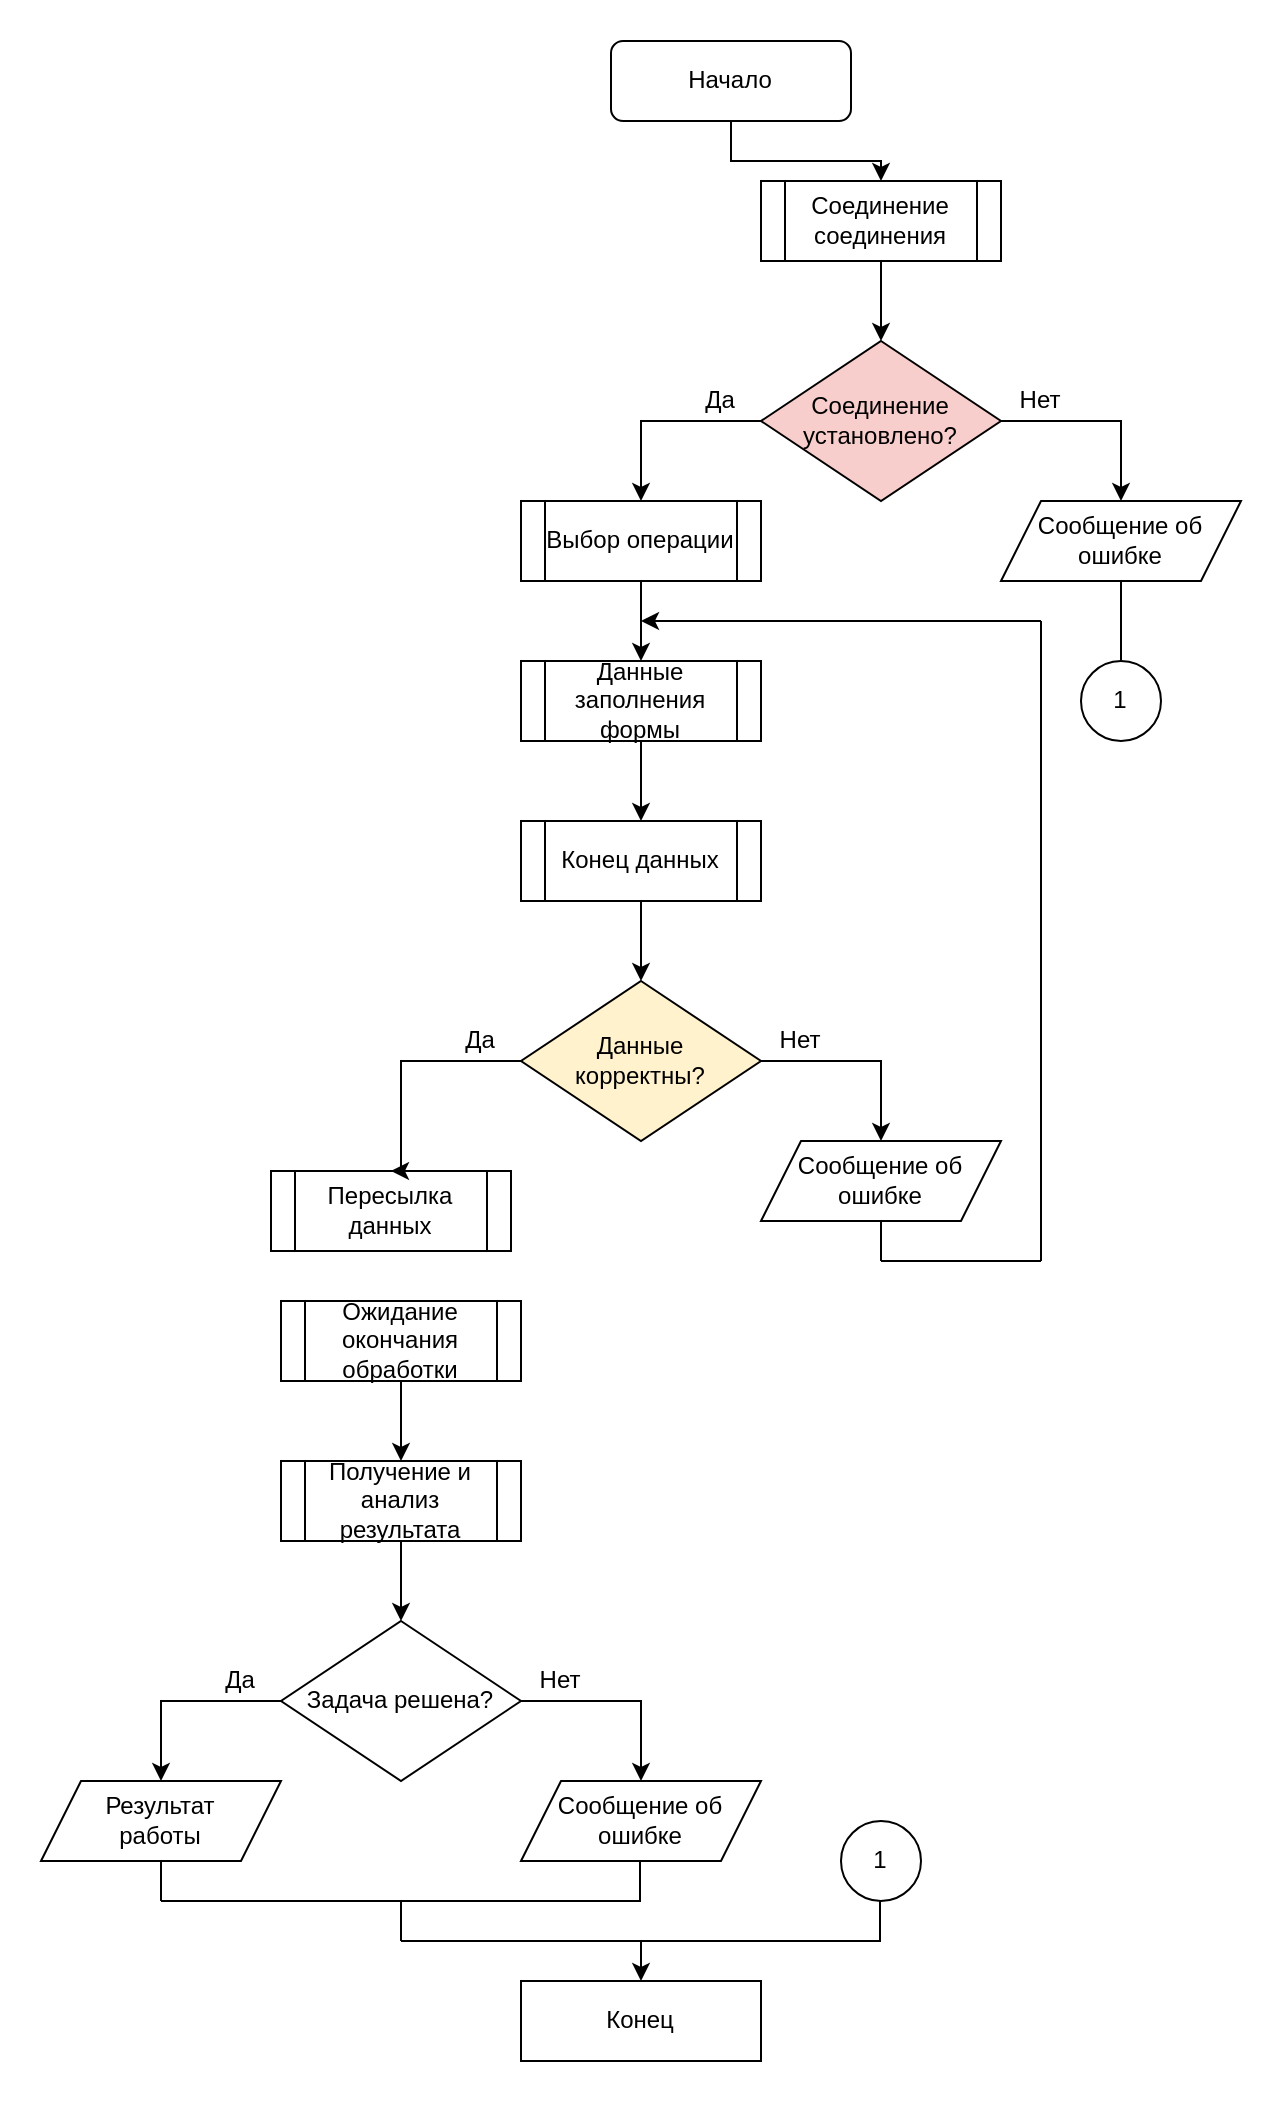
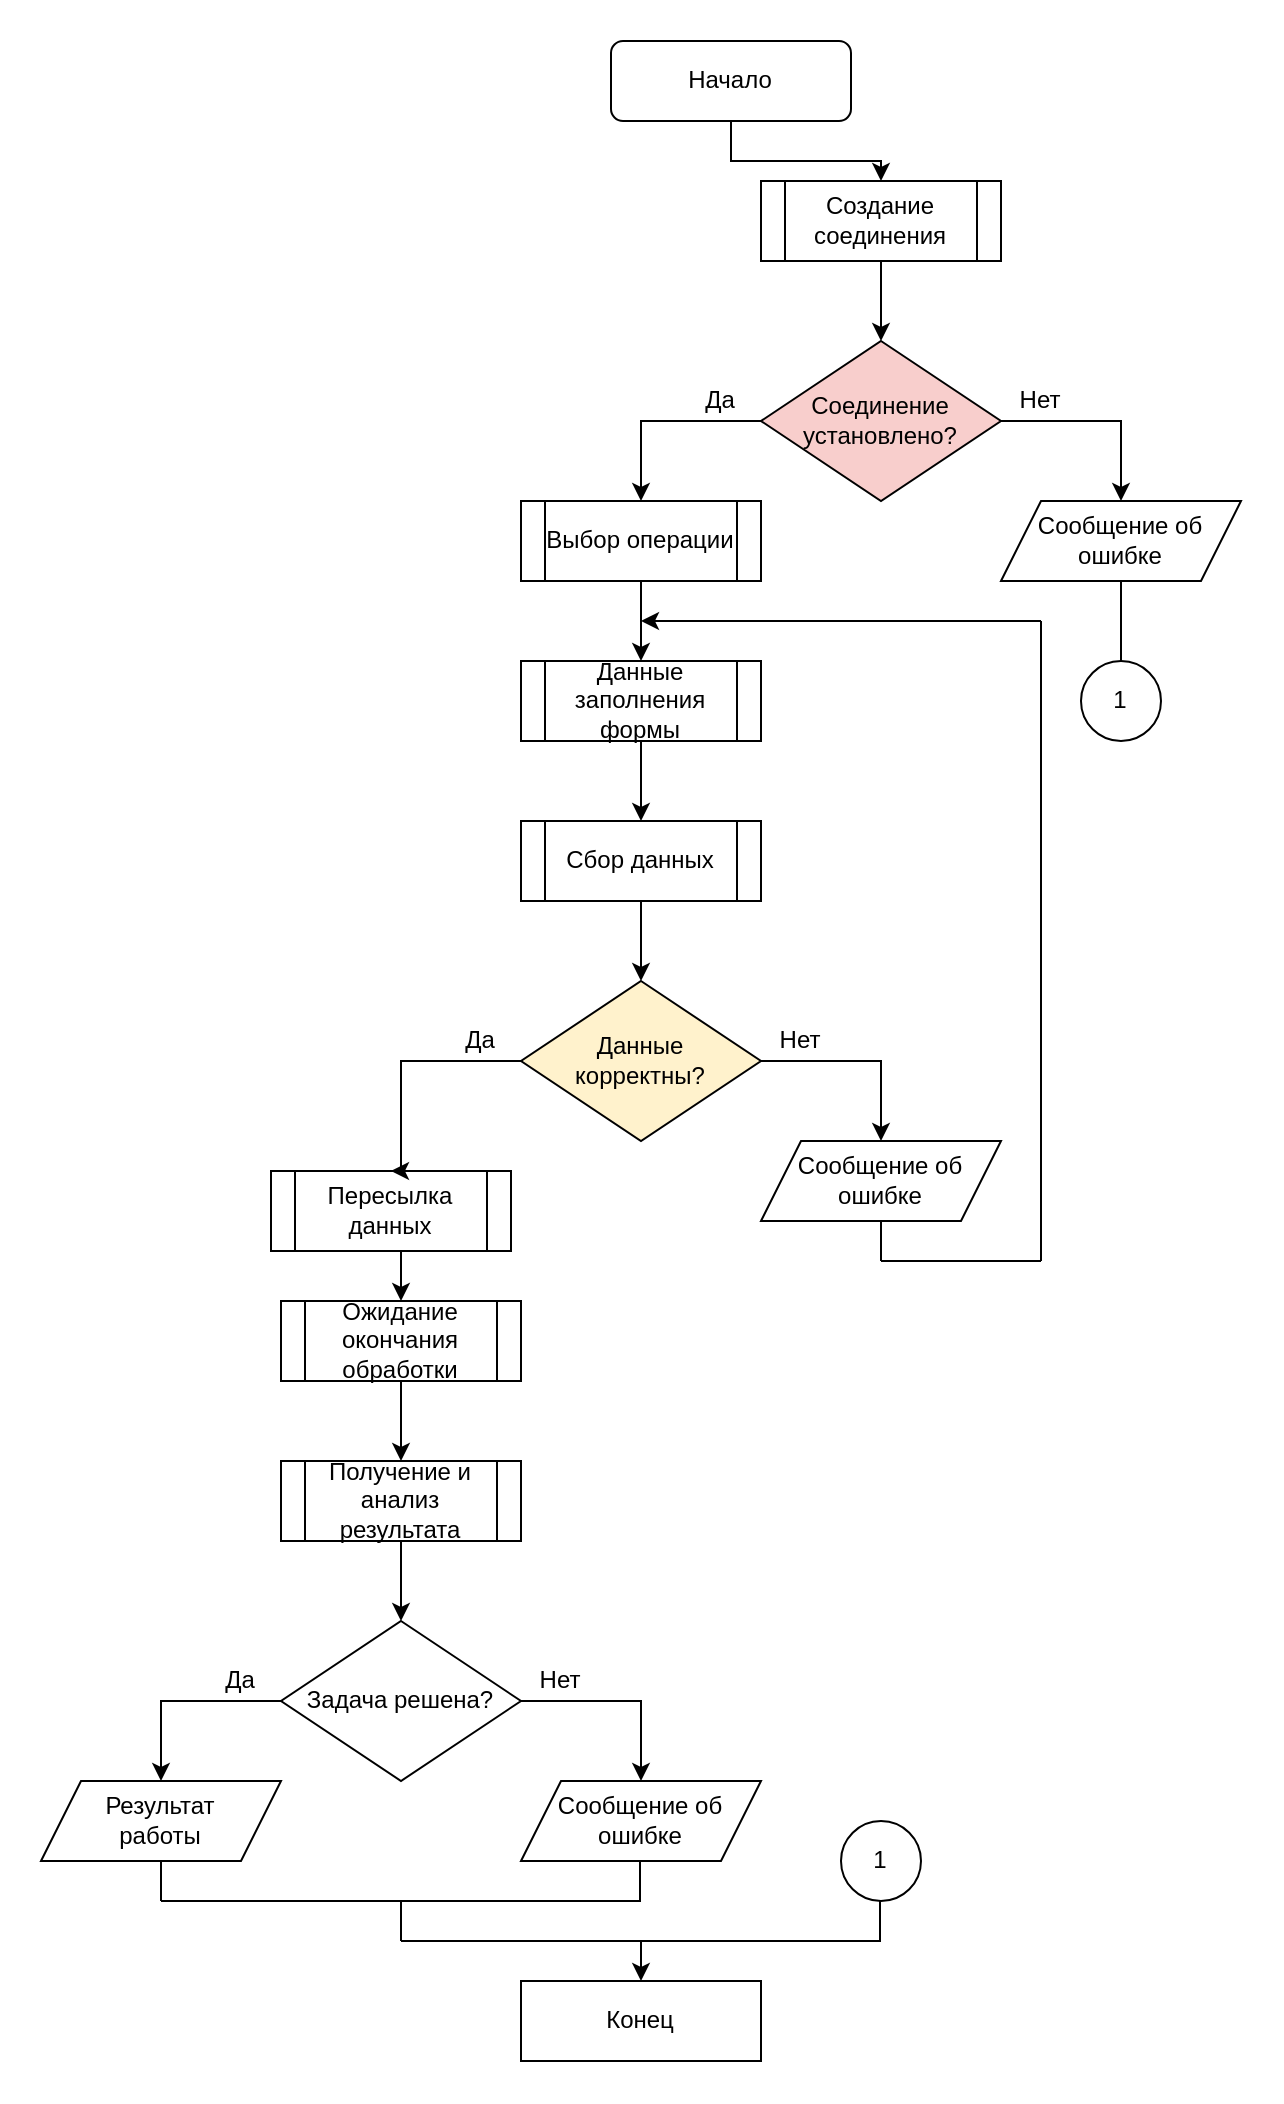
node "Соединение соединения": label "Соединение соединения" -> "Создание соединения"
node "Конец данных": label "Конец данных" -> "Сбор данных"
edge "Пересылка данных" -> "Ожидание окончания обработки": added
